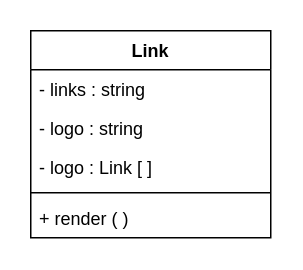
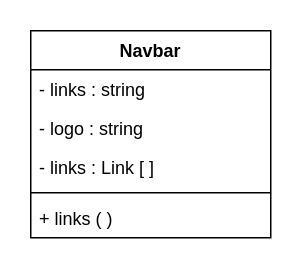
node "Link": label "Link" -> "Navbar"
node "- logo : Link [ ]": label "- logo : Link [ ]" -> "- links : Link [ ]"
node "+ render ( )": label "+ render ( )" -> "+ links ( )"
